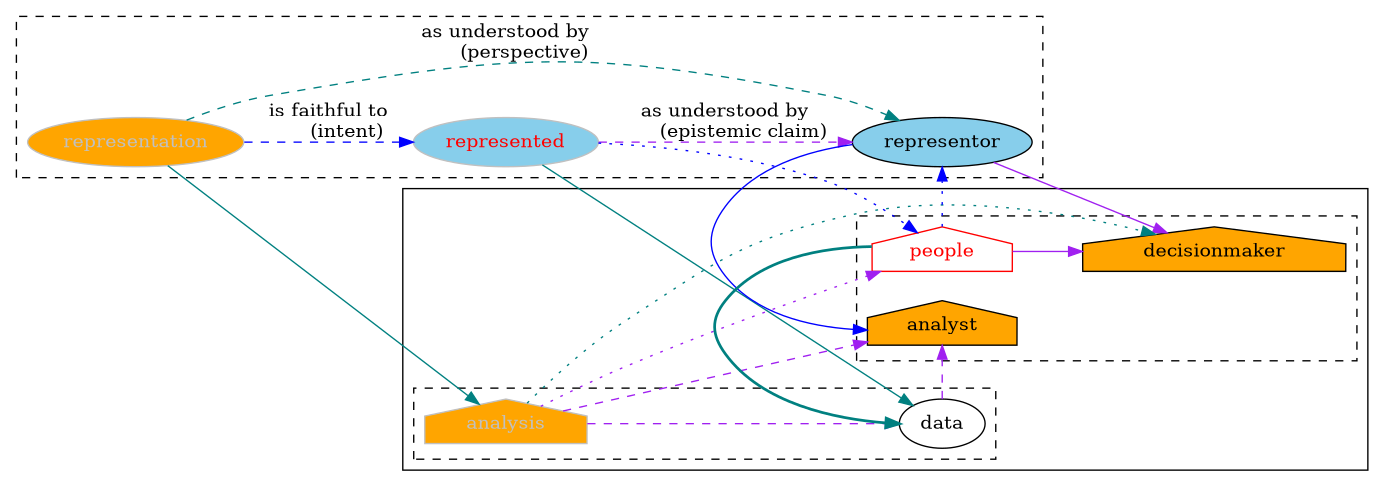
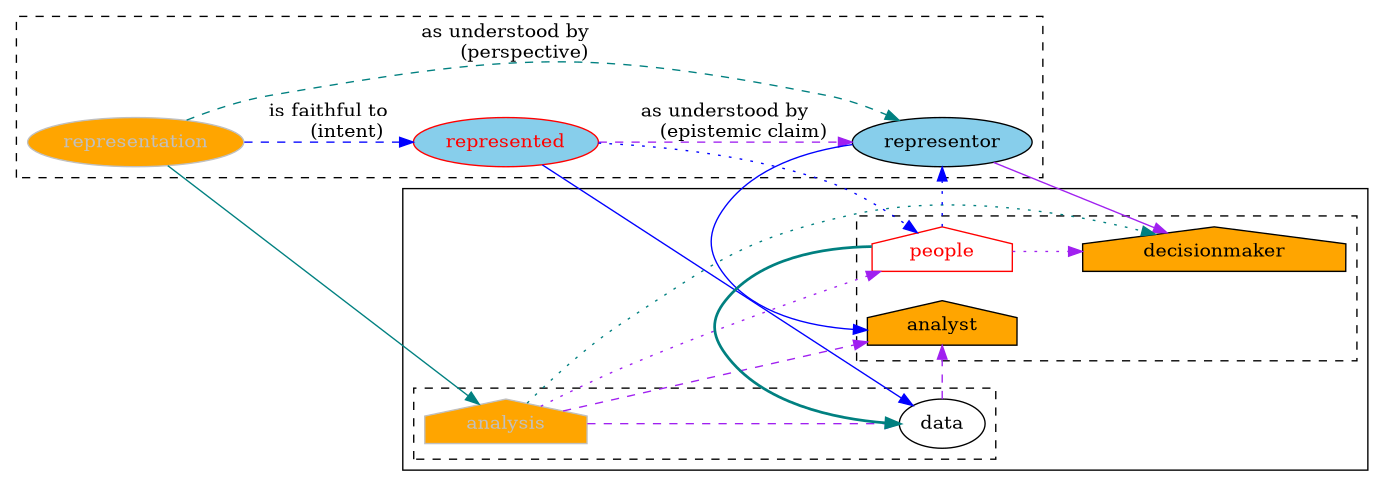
node "represented": color gray -> red
edge "people" -> "decisionmaker": style solid -> dotted
edge "represented" -> "data": color teal -> blue
